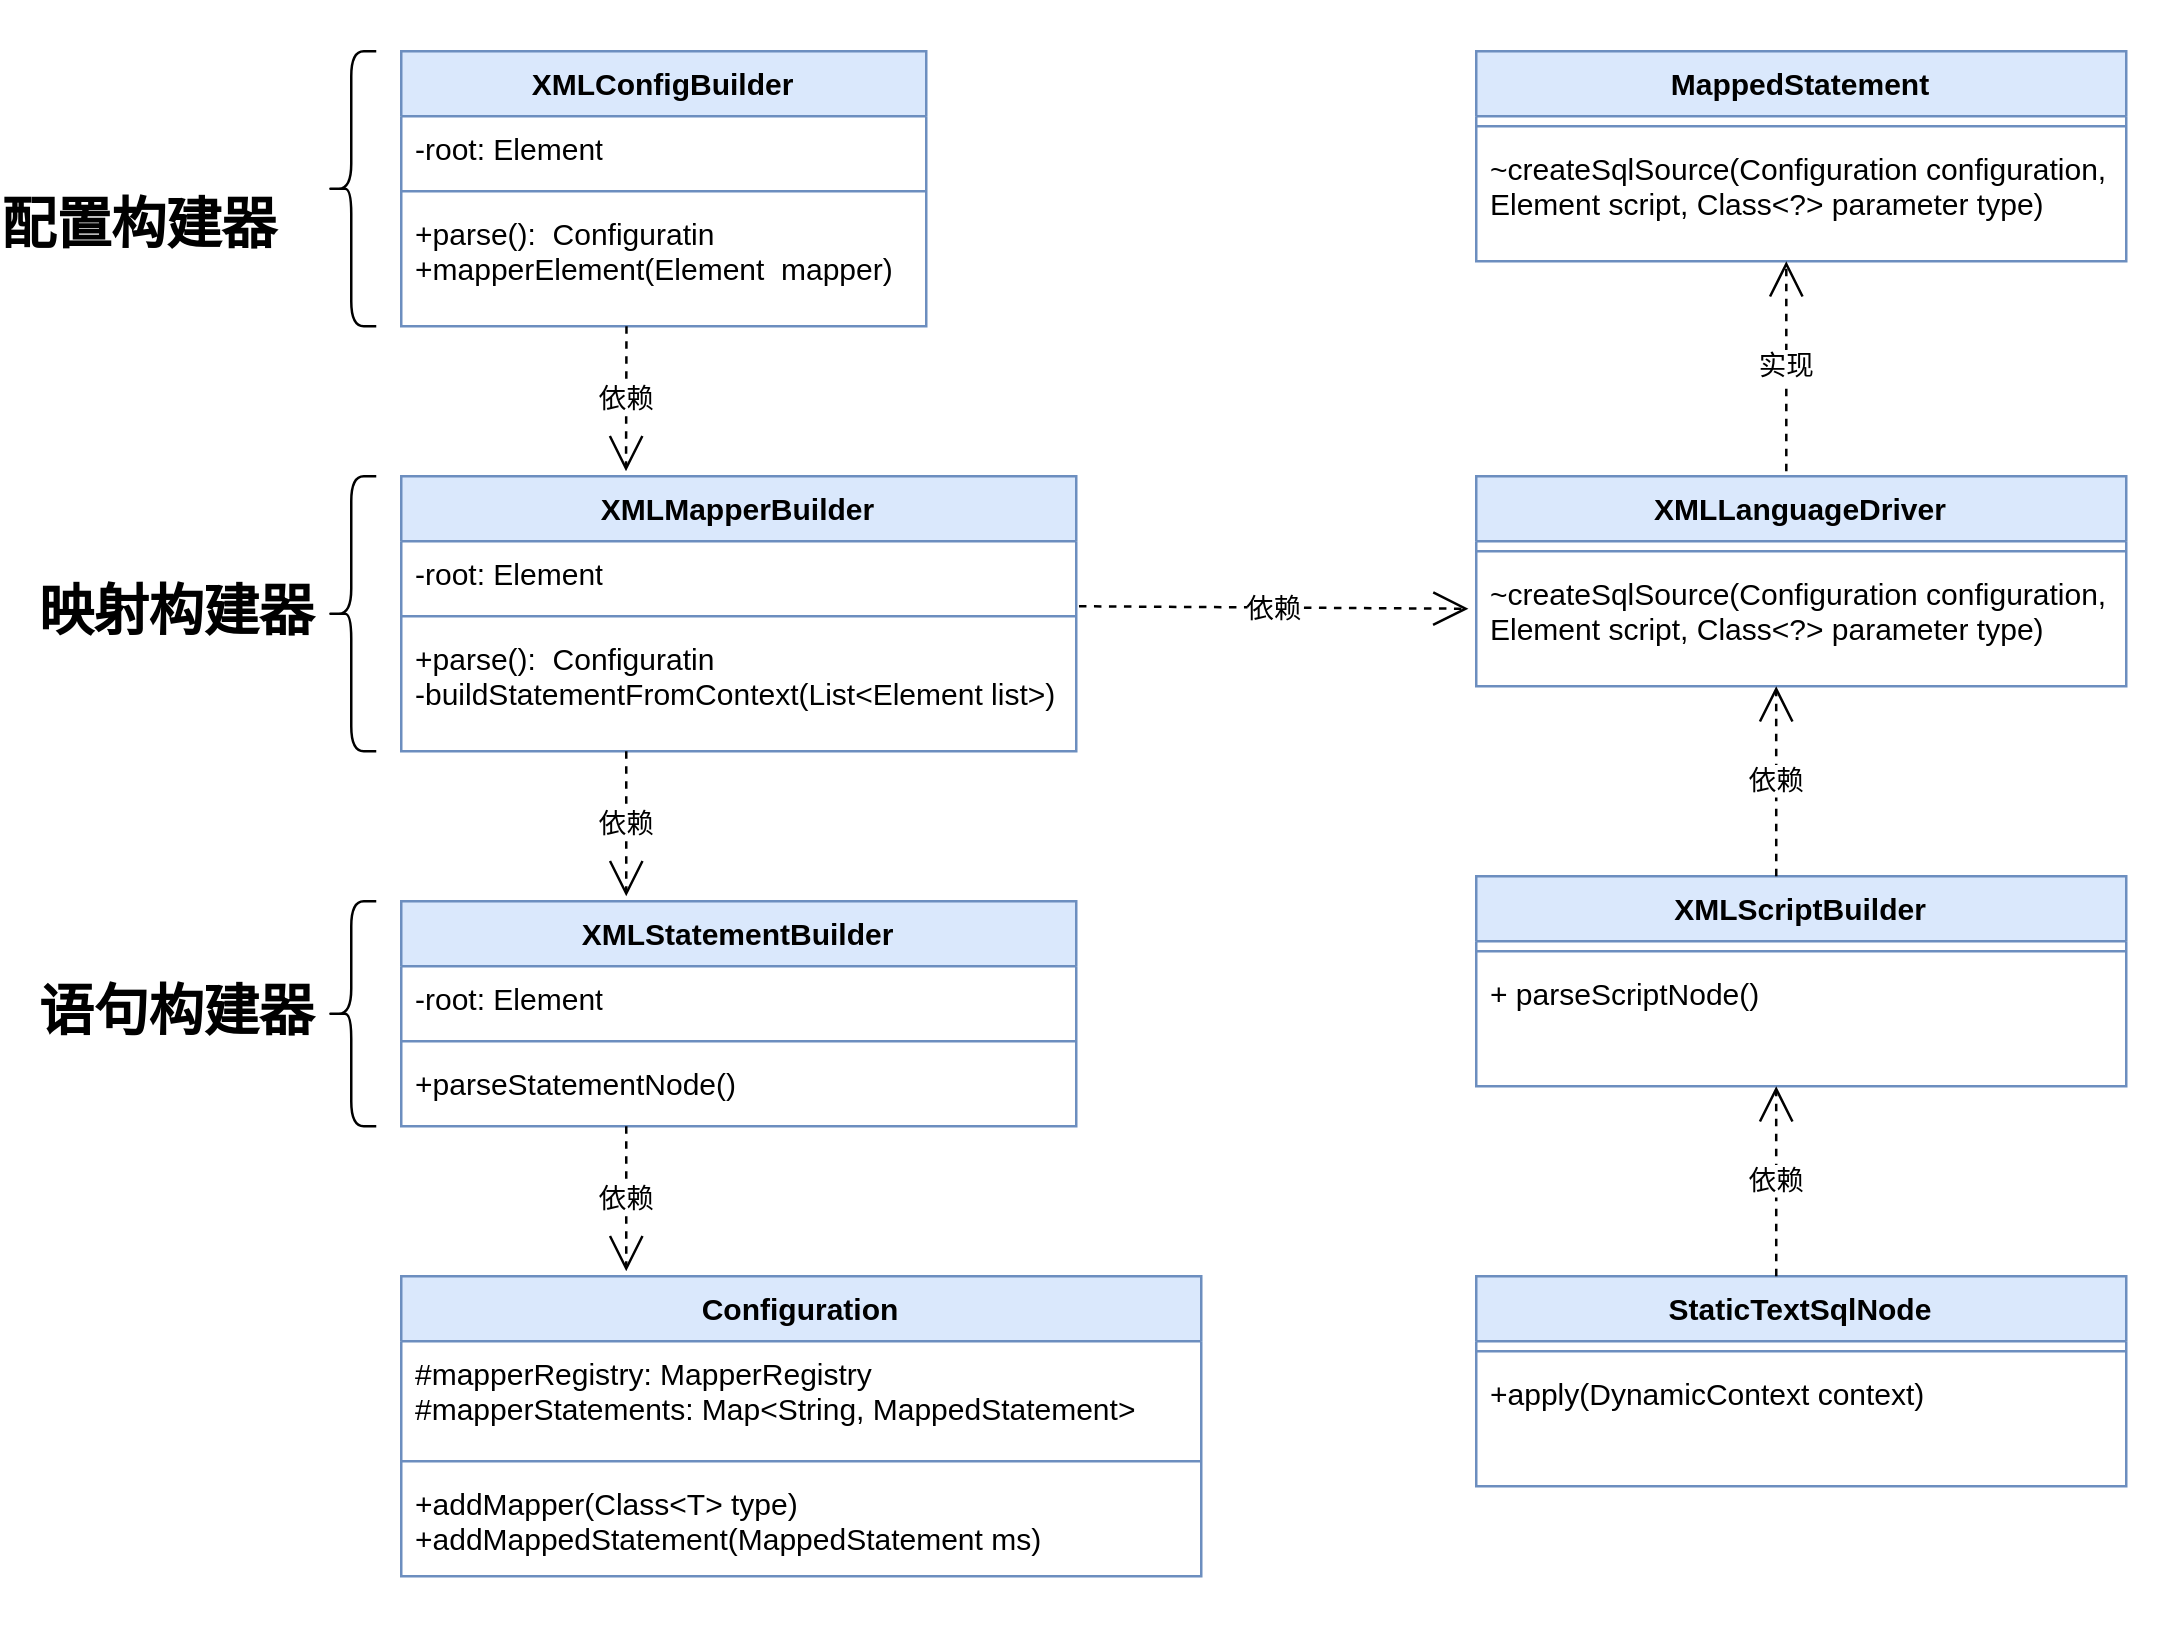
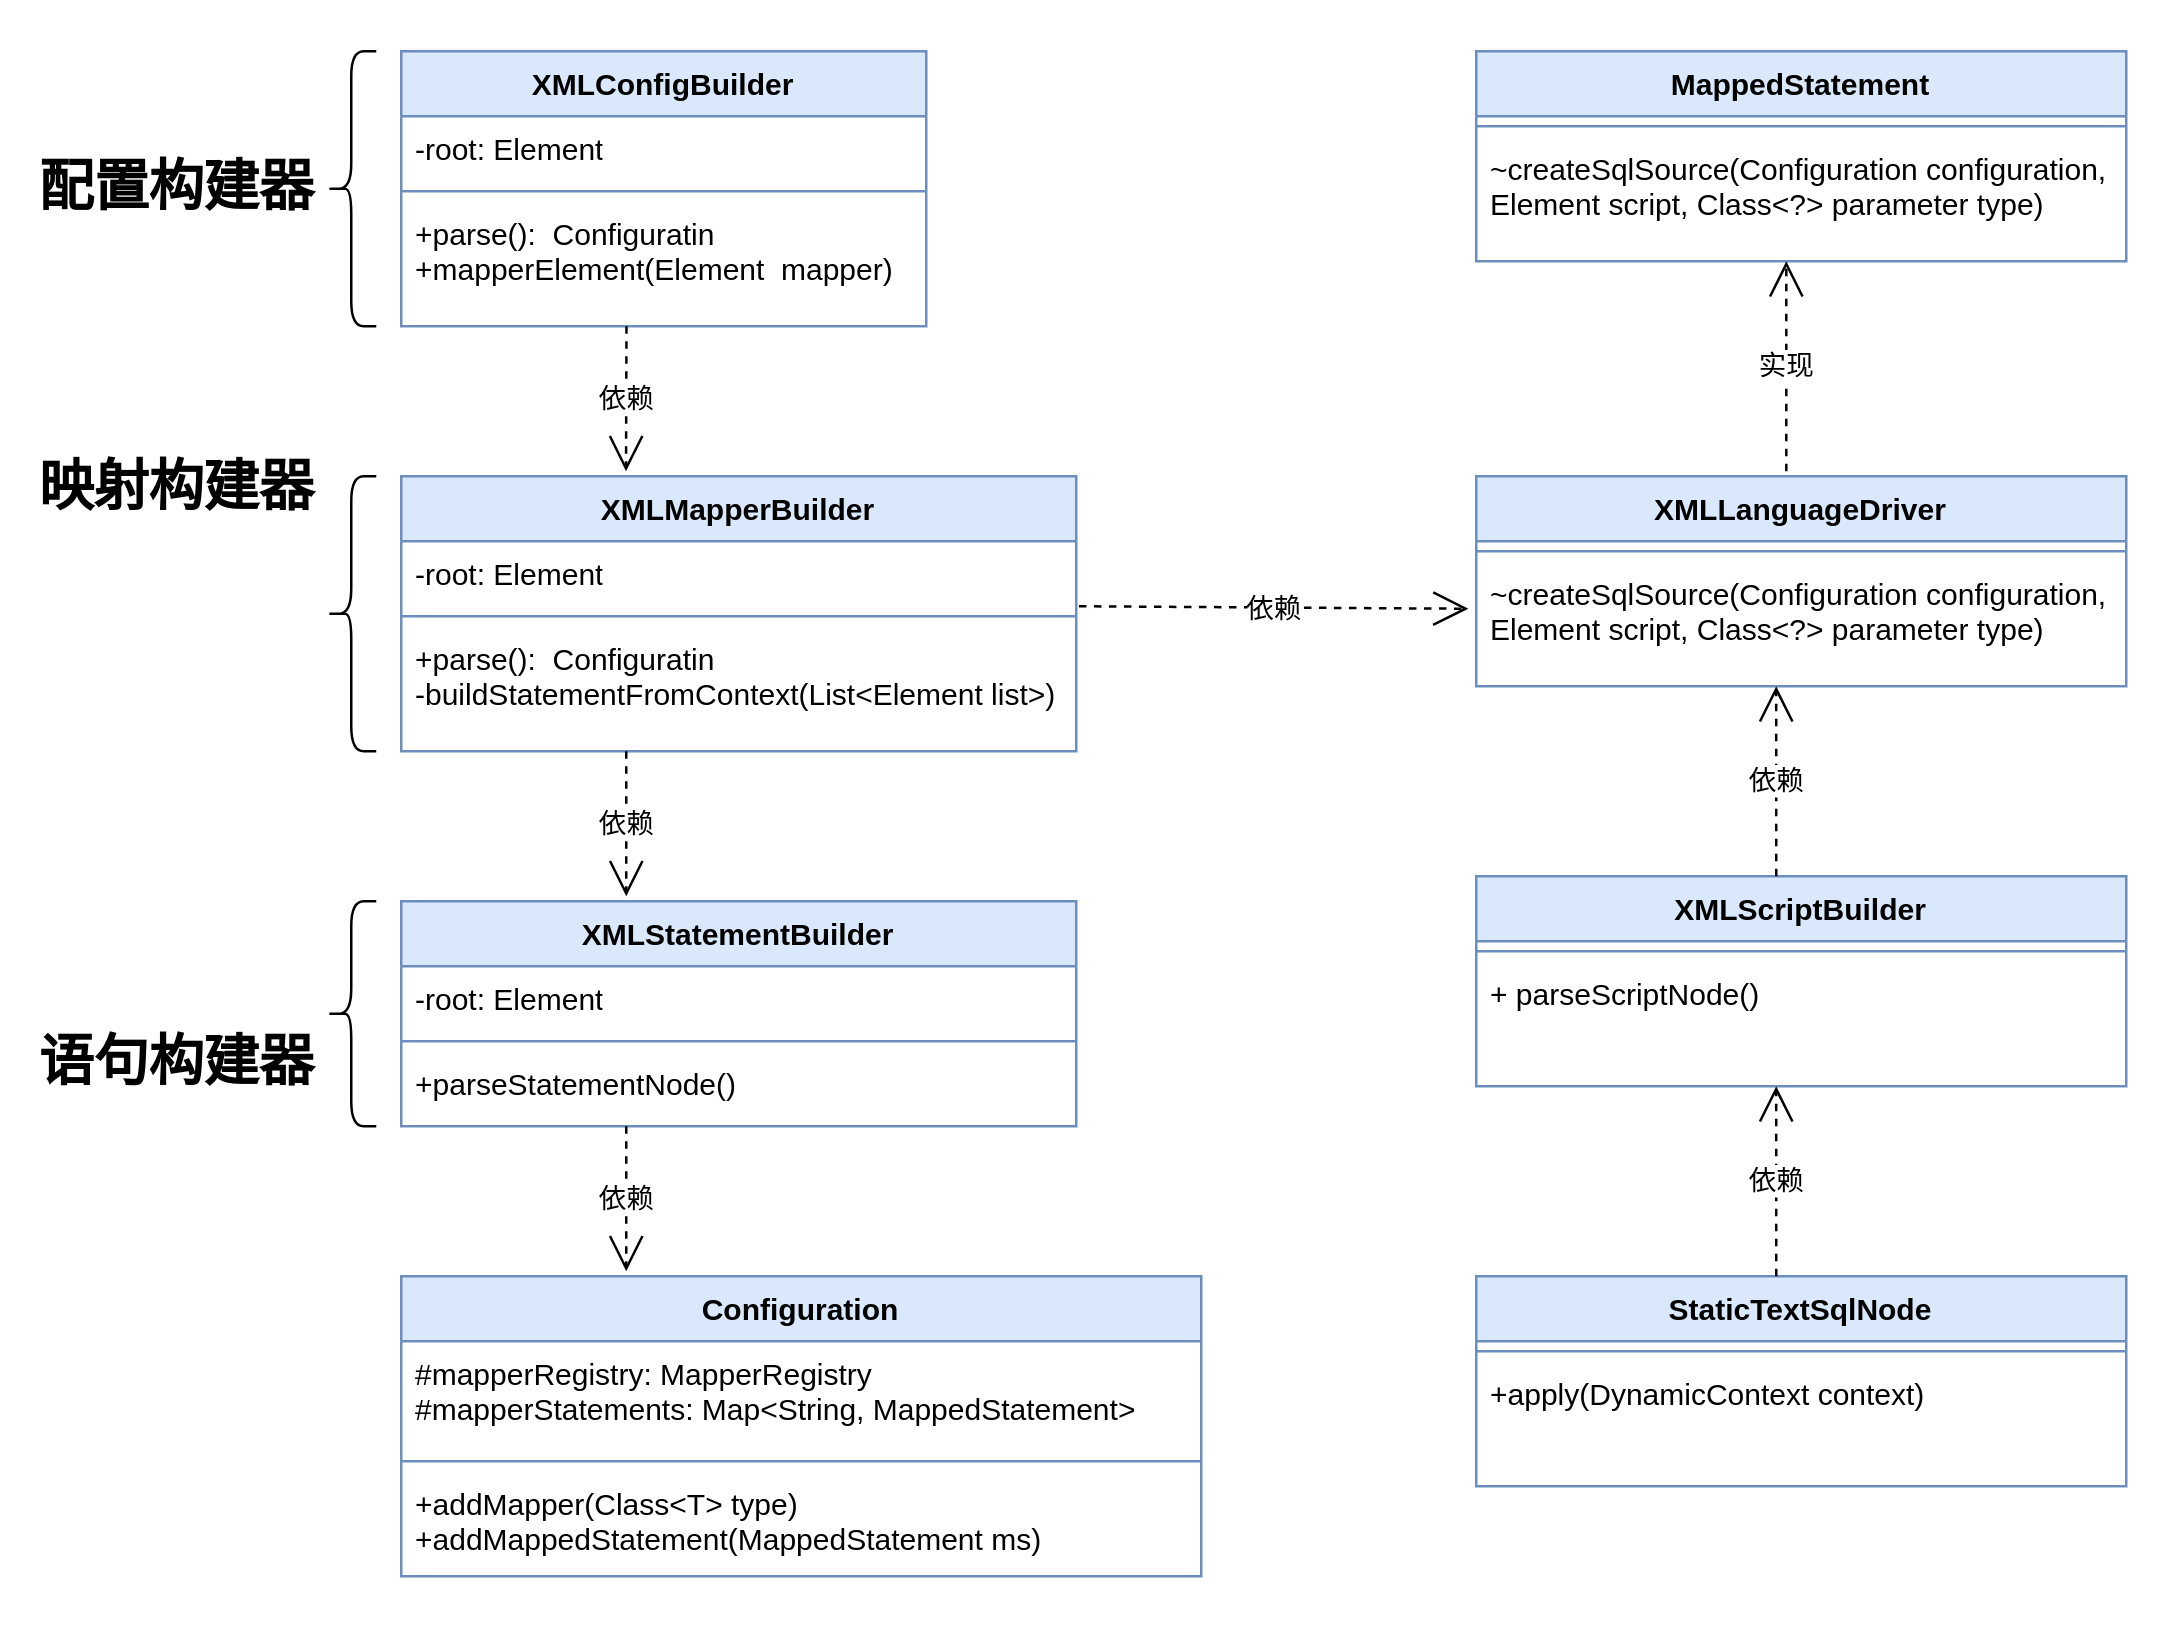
node "配置构建器": moved (139, 226) -> (176, 189)
node "映射构建器": moved (176, 614) -> (176, 489)
node "语句构建器": moved (176, 1014) -> (176, 1064)
